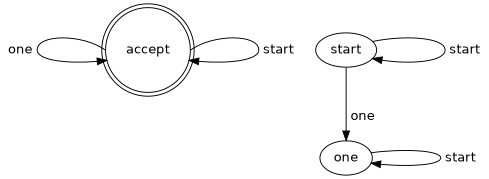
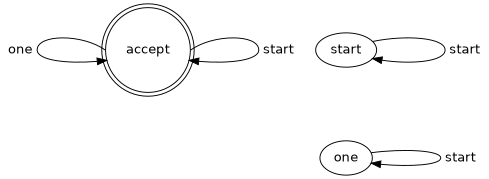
edge "start" -> "one": removed, label "one"
